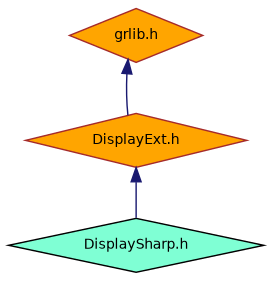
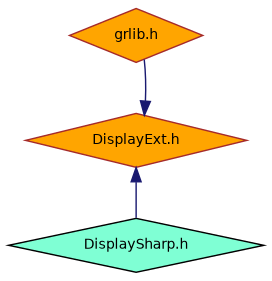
edge "DisplayExt.h" -> "grlib.h": reversed
